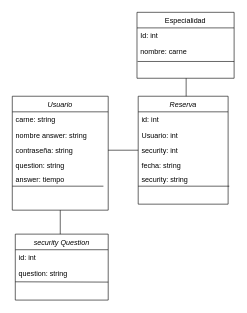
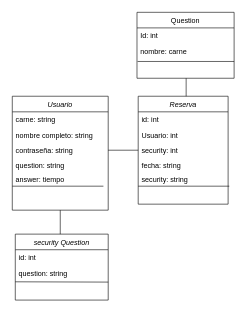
node "Especialidad": label "Especialidad" -> "Question"
node "nombre answer: string": label "nombre answer: string" -> "nombre completo: string"
